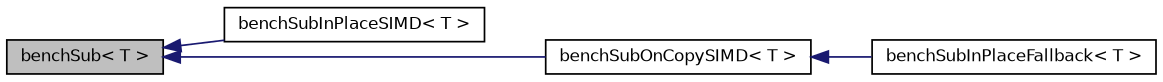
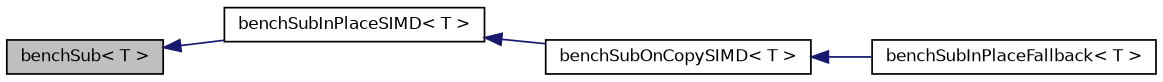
edge "benchSubOnCopySIMD< T >" -> "benchSub< T >": now "benchSubOnCopySIMD< T >" -> "benchSubInPlaceSIMD< T >"
